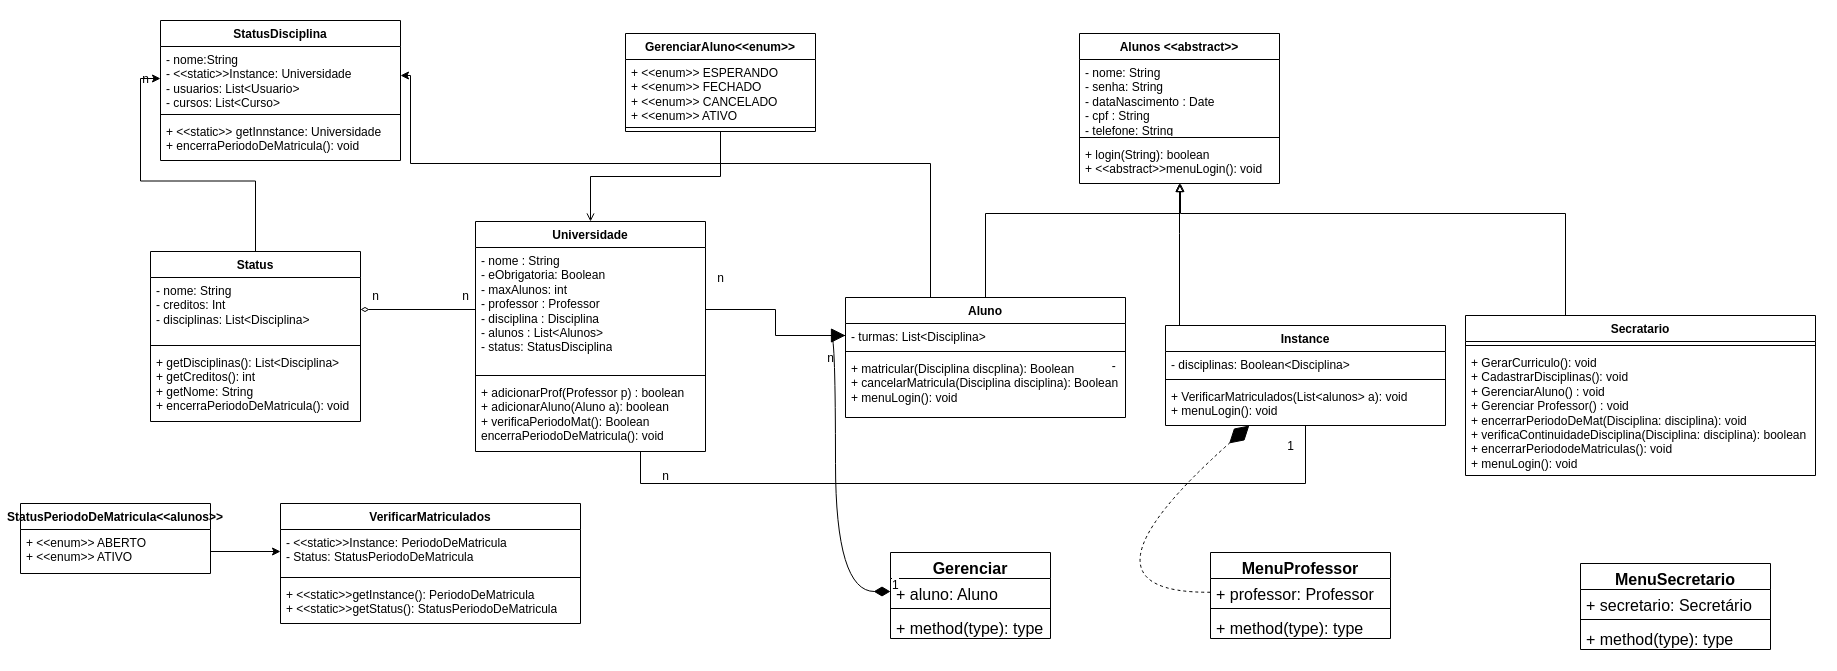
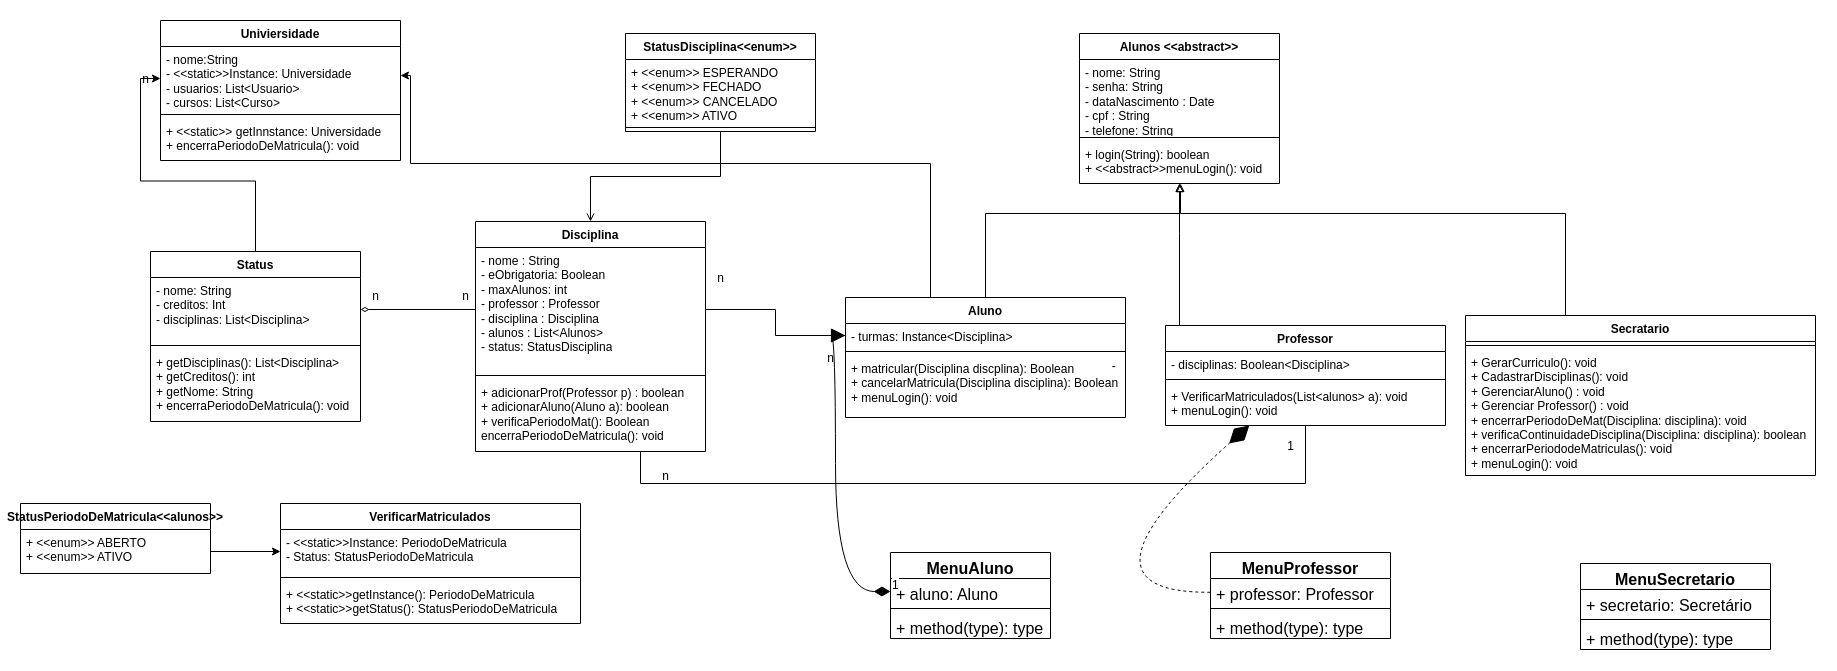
node "StatusDisciplina": label "StatusDisciplina" -> "Univiersidade"
node "GerenciarAluno<<enum>>": label "GerenciarAluno<<enum>>" -> "StatusDisciplina<<enum>>"
node "Universidade": label "Universidade" -> "Disciplina"
node "- turmas: List<Disciplina>": label "- turmas: List<Disciplina>" -> "- turmas: Instance<Disciplina>"
node "Instance": label "Instance" -> "Professor"
node "Gerenciar": label "Gerenciar" -> "MenuAluno"
